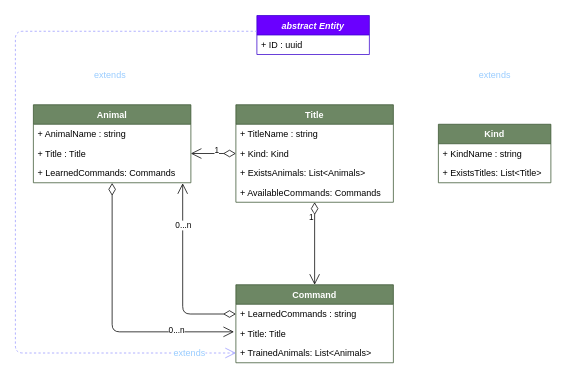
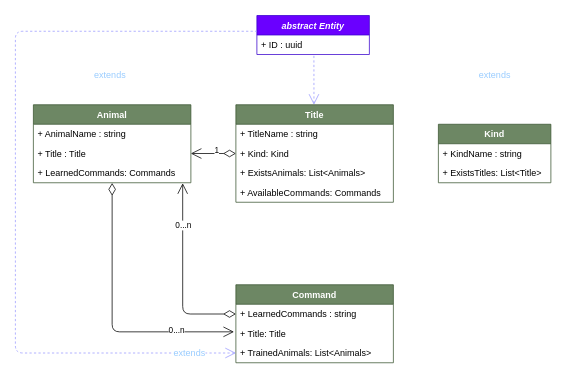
edge "+ ID : uuid" -> "Title": added
edge "Title" -- "Command": removed, label "1"
